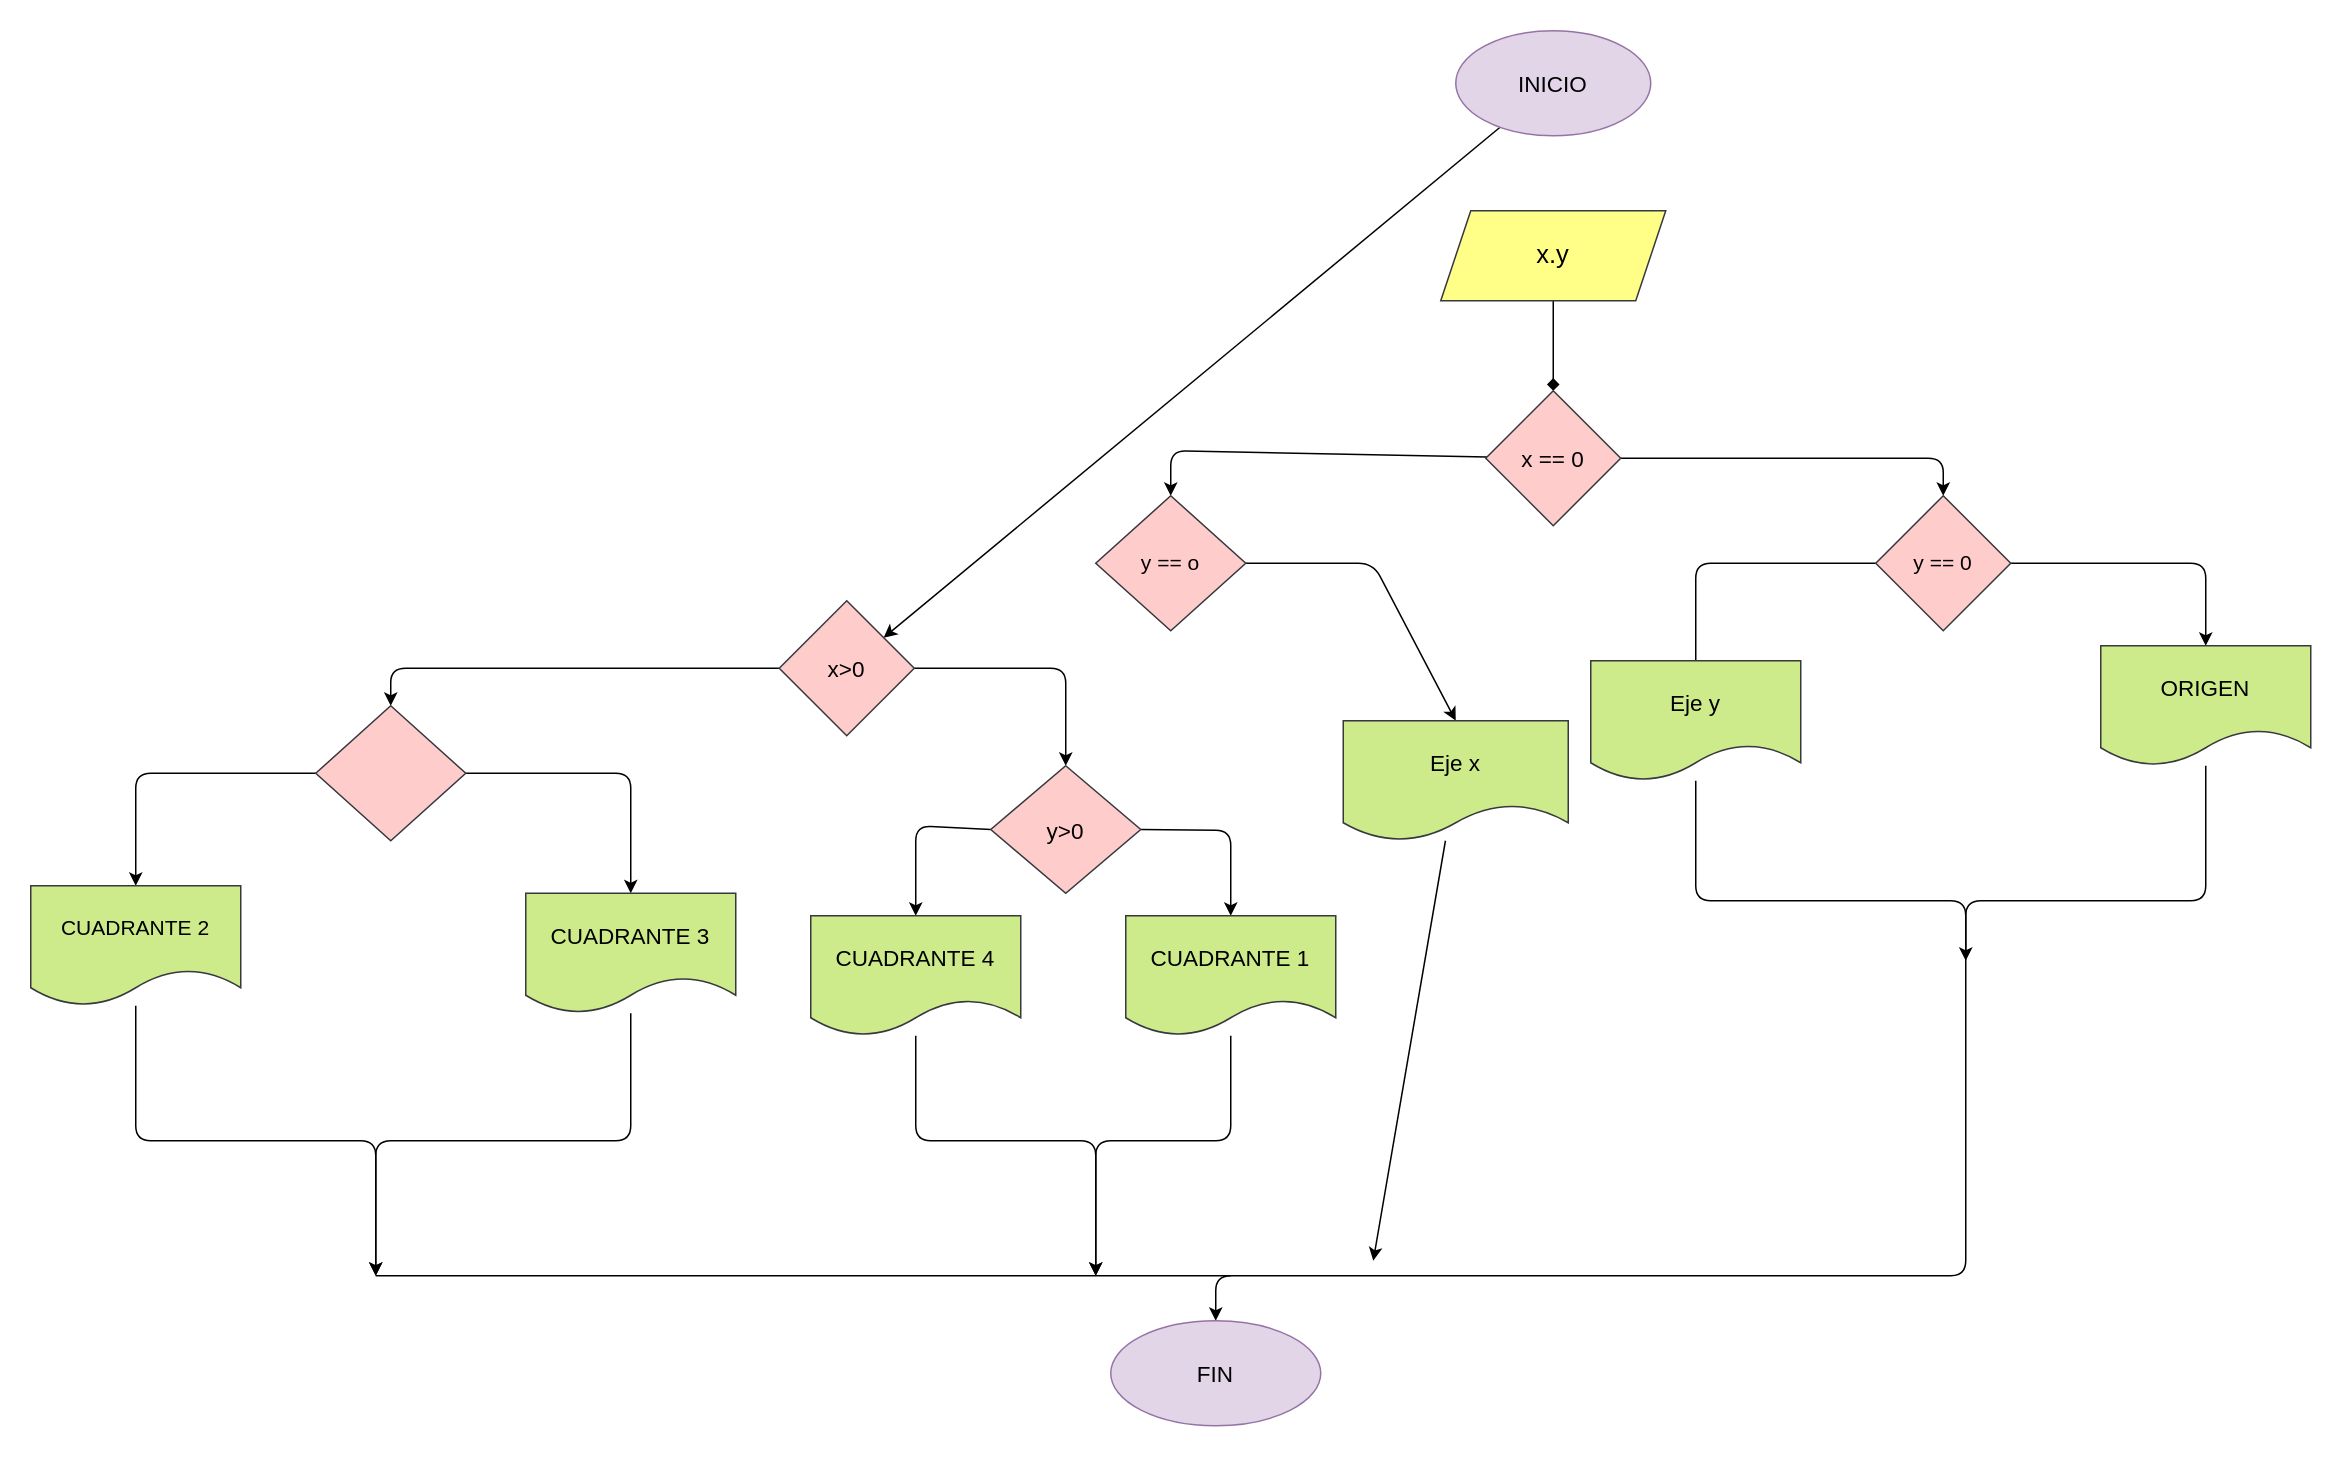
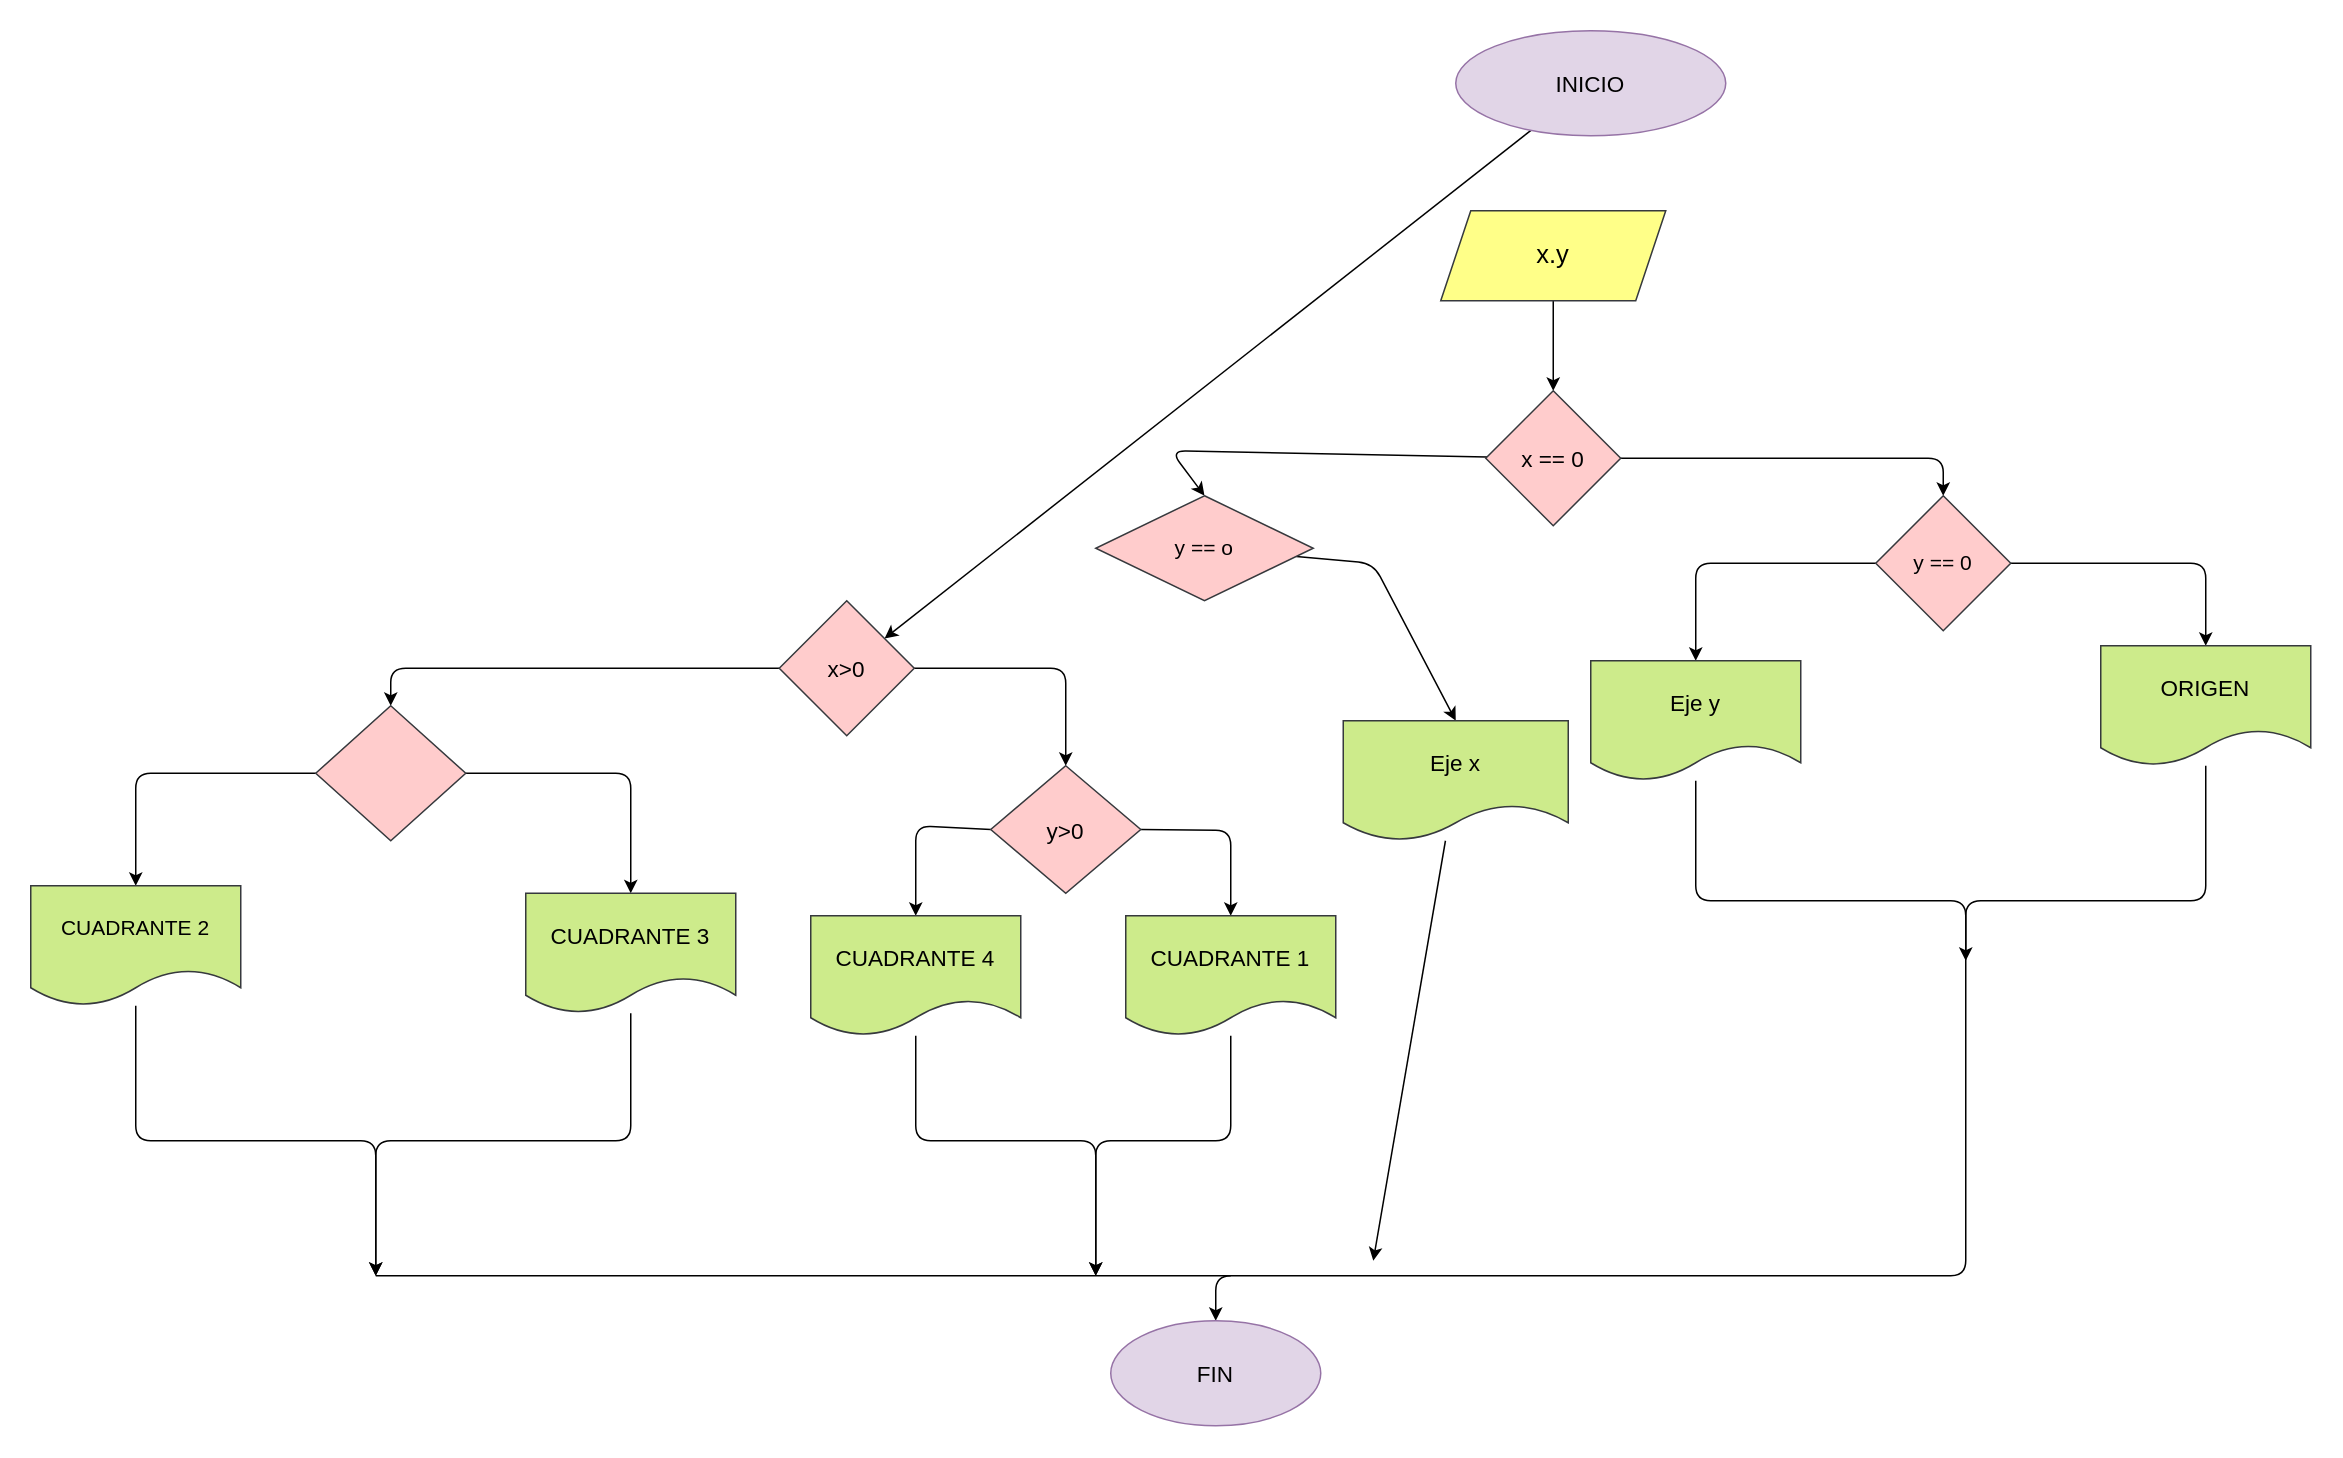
node "INICIO": size 195x105 -> 270x105
edge "x.y" -> "x == 0": arrowhead diamond -> classic
node "y == o": size 150x135 -> 218x105
edge "y == 0" -- "Eje y": arrowhead none -> classic
